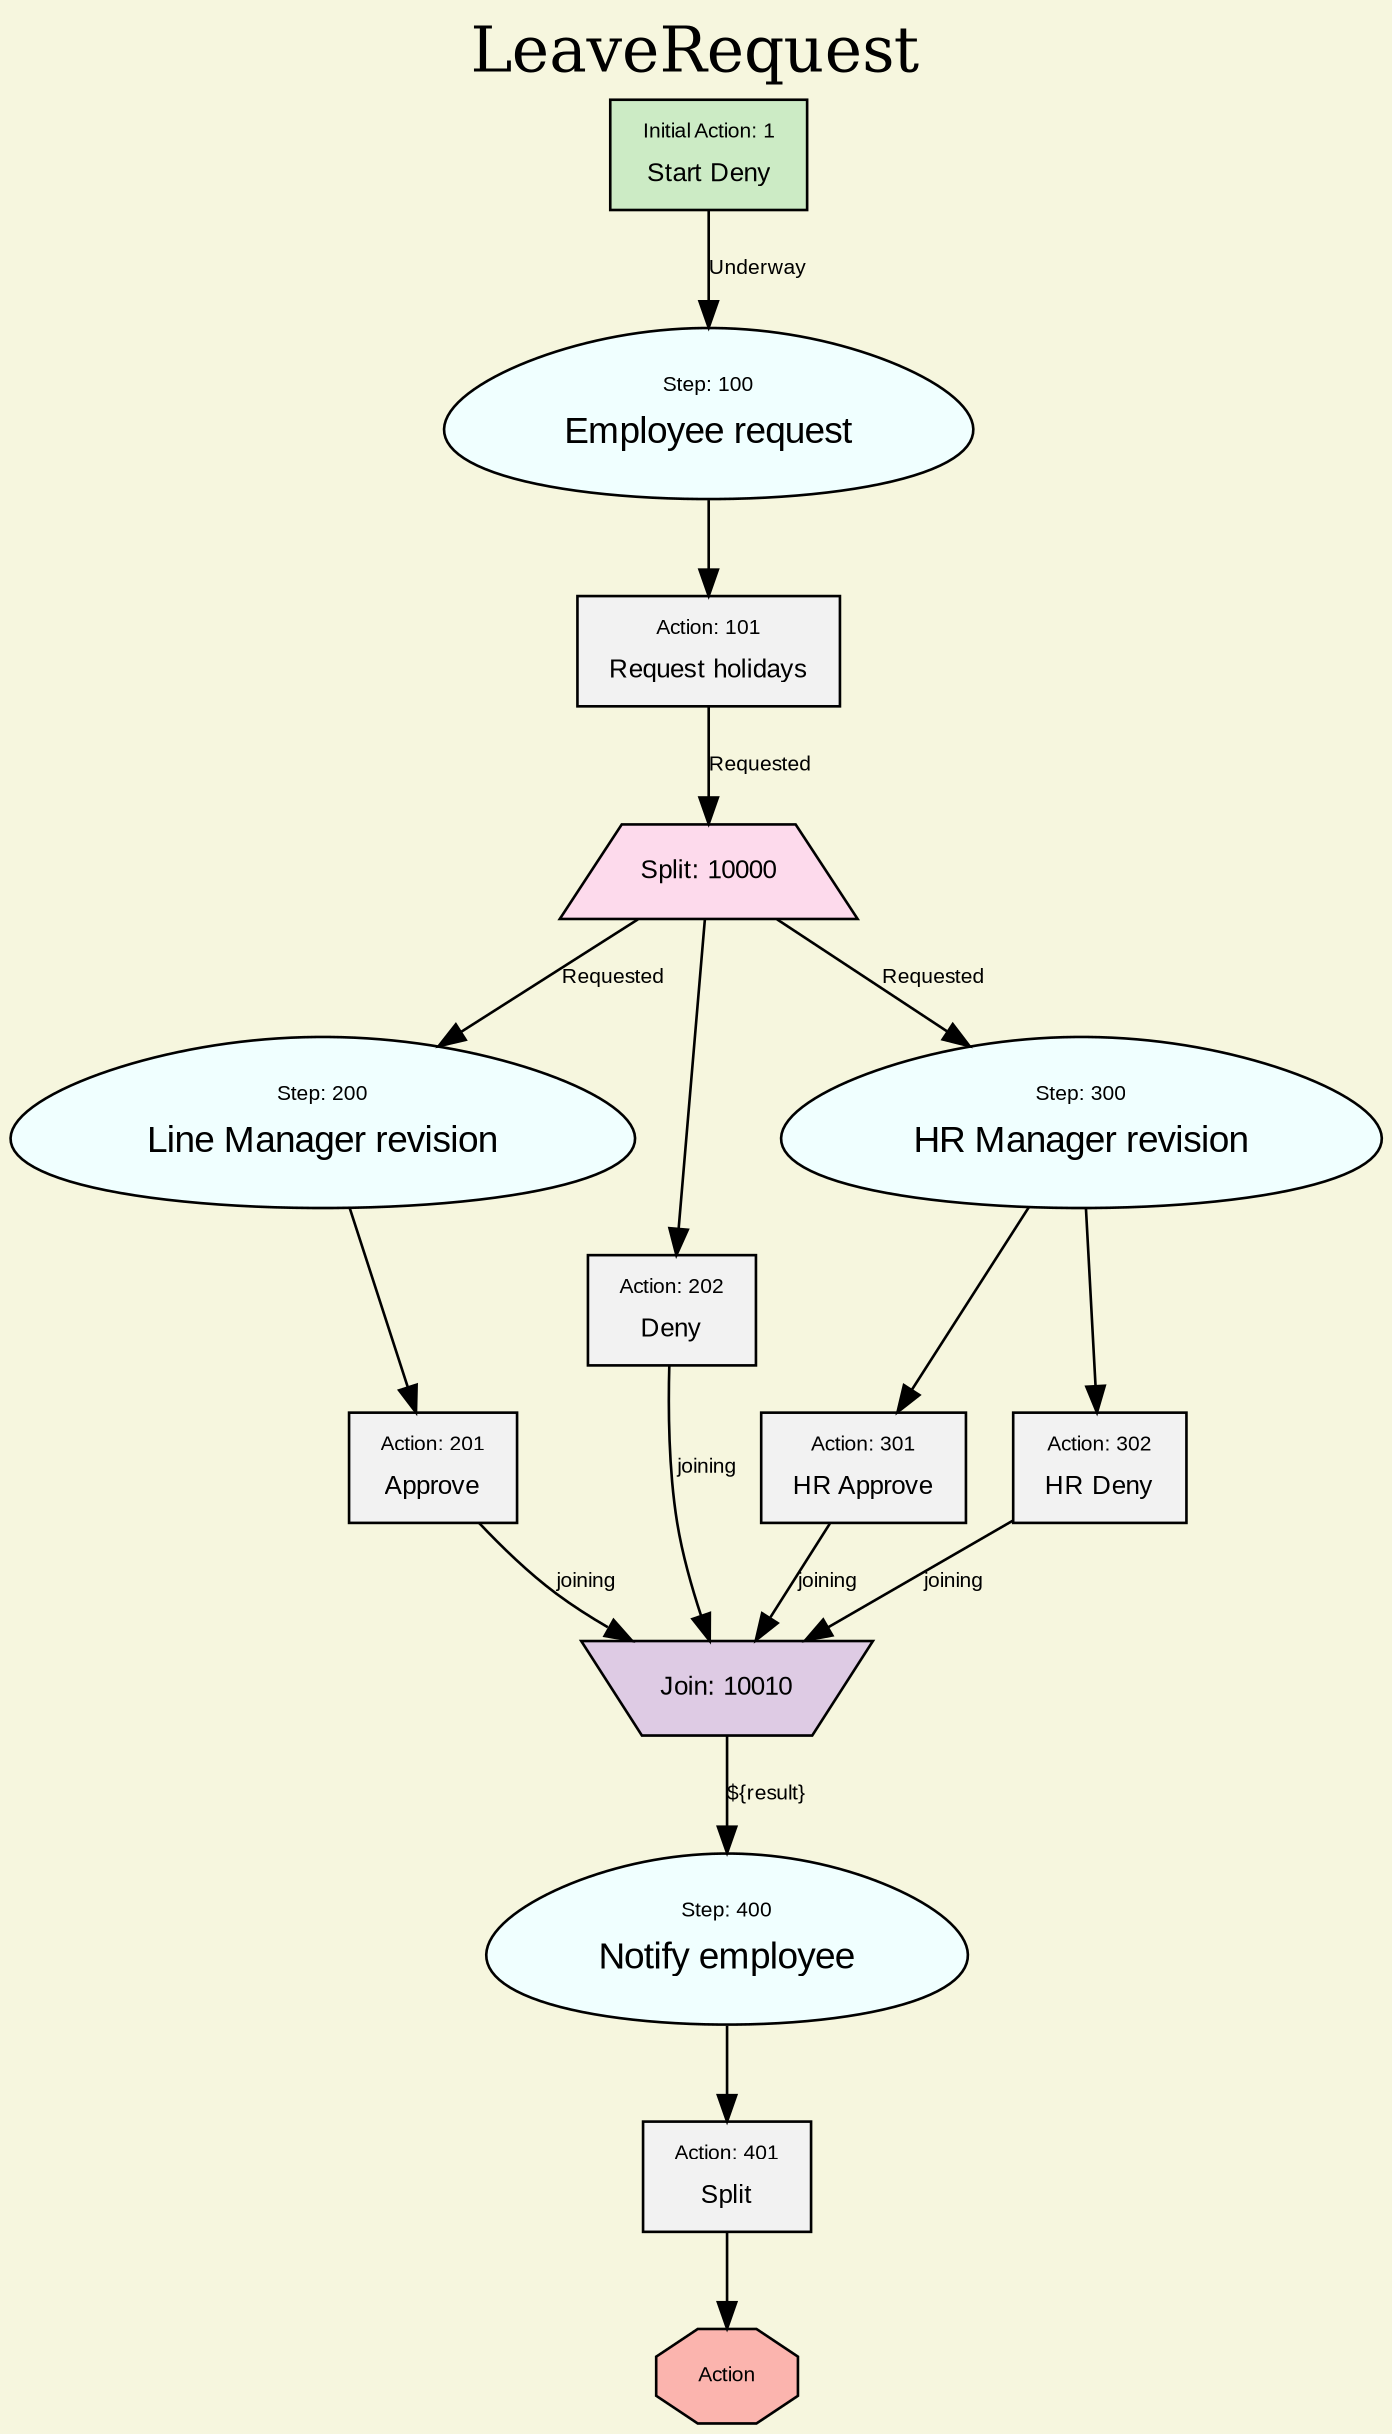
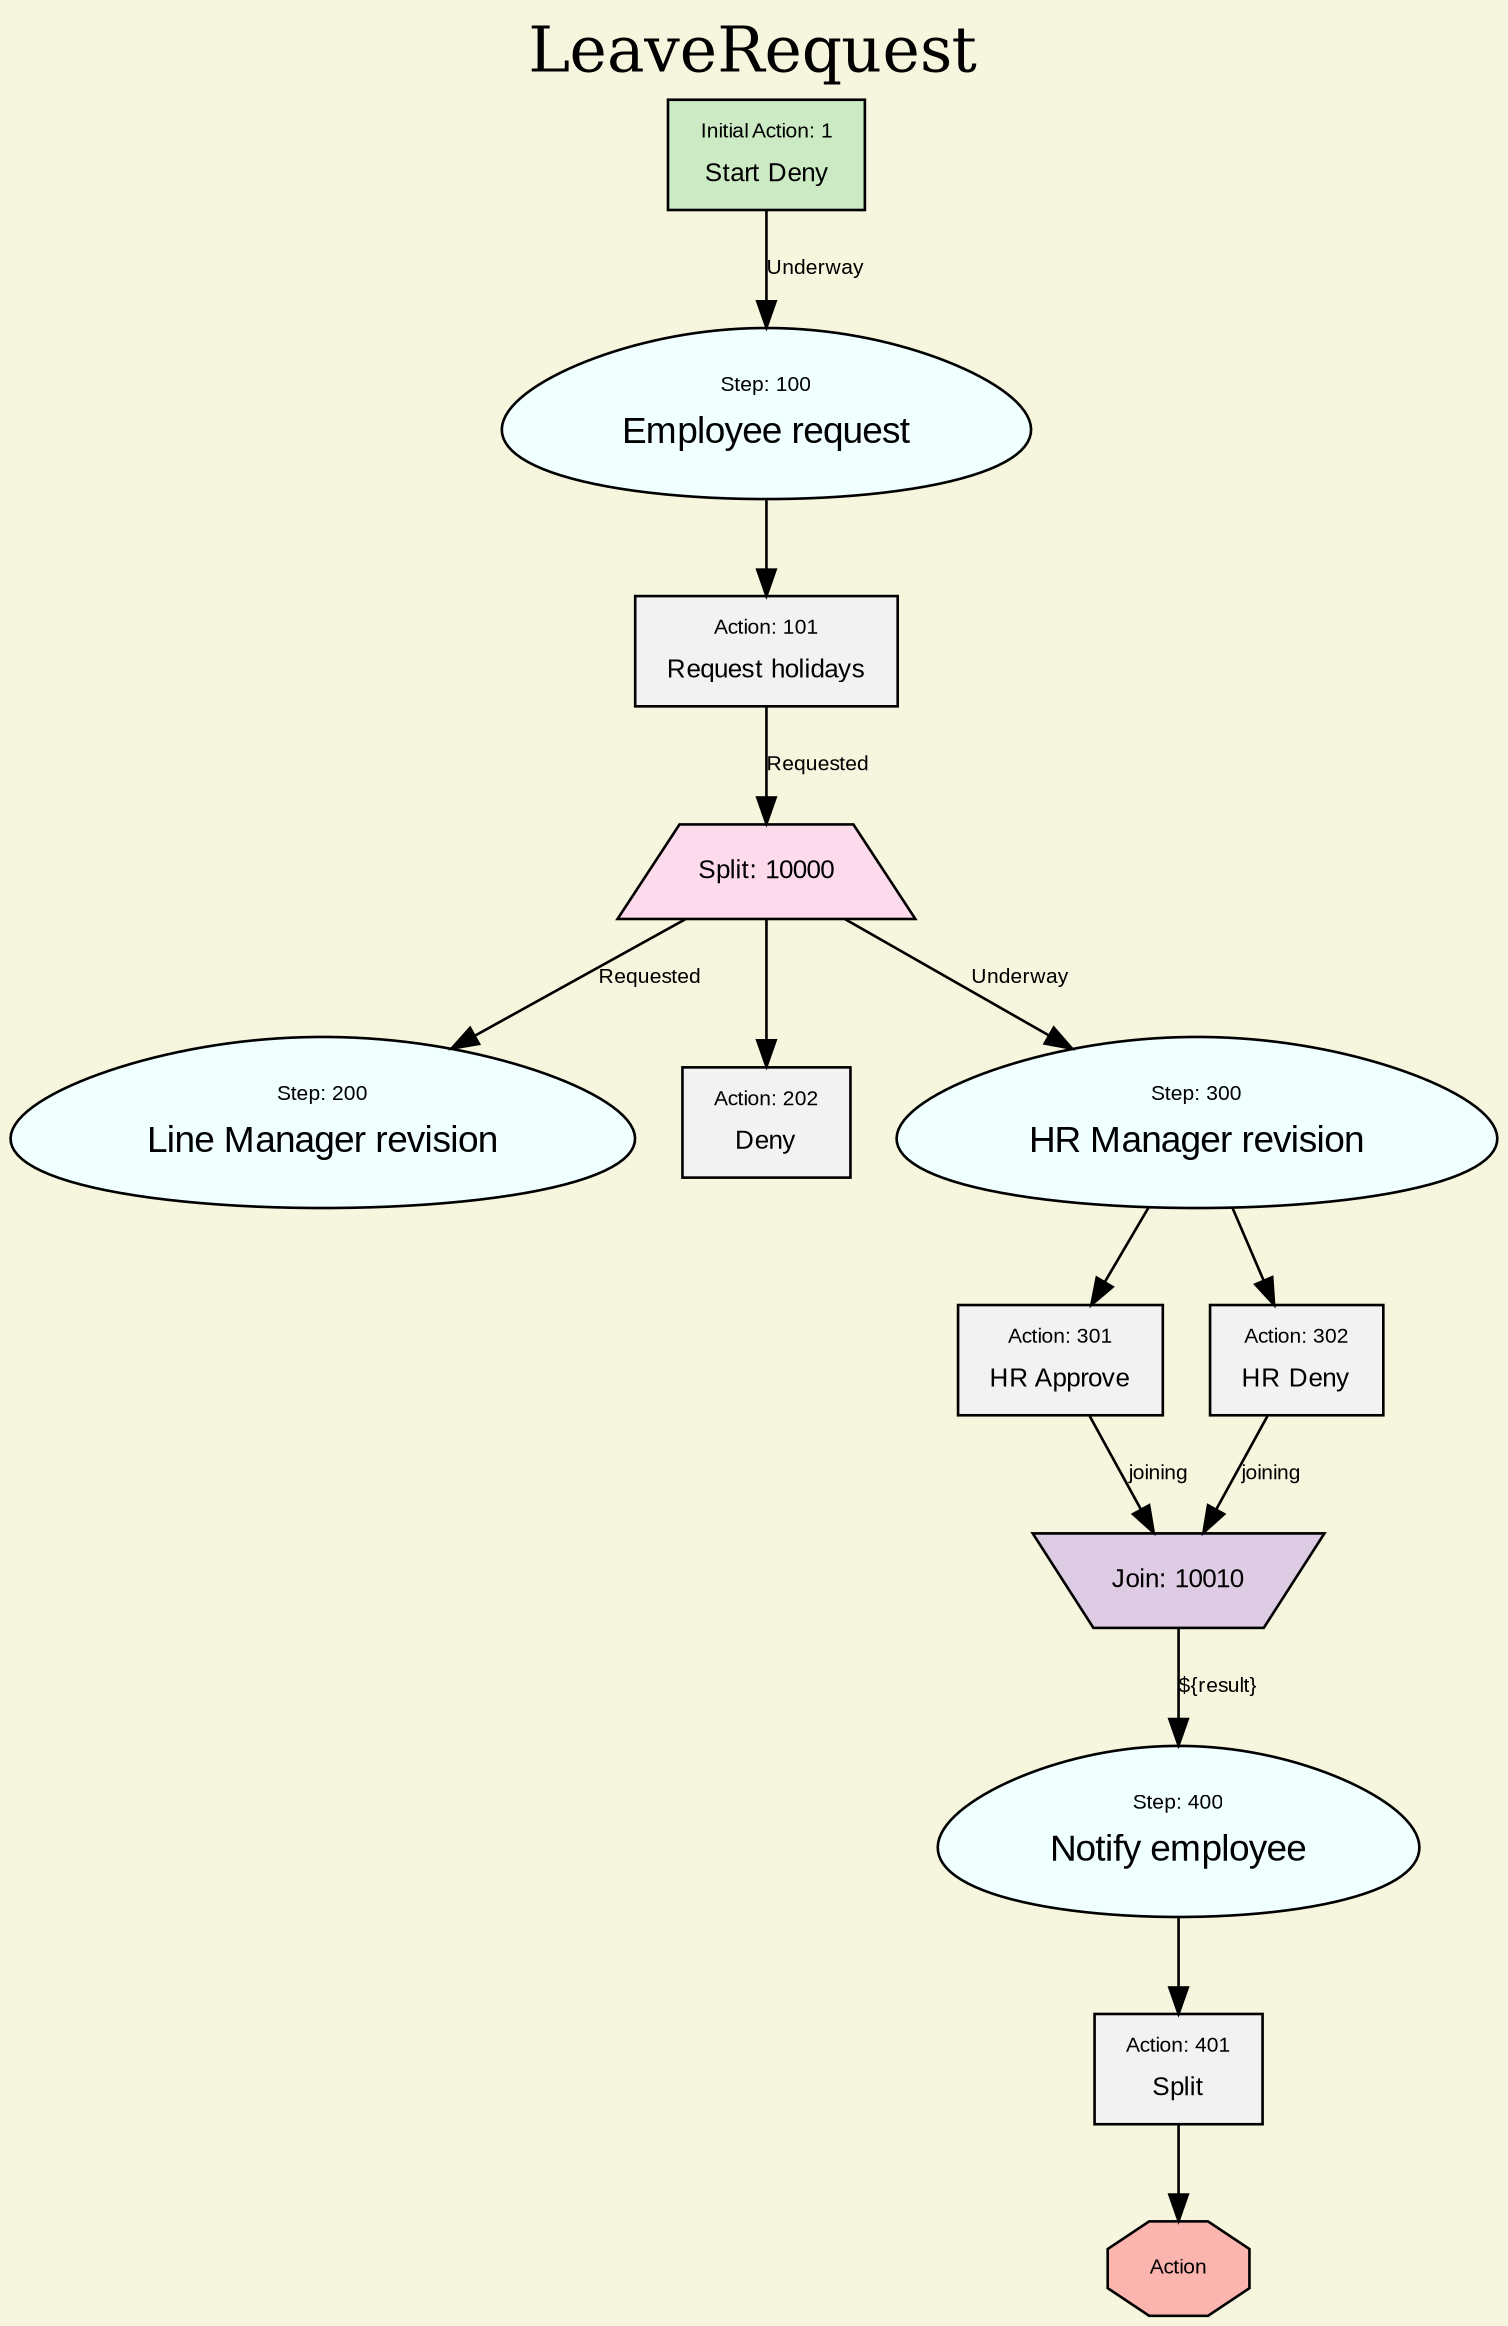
edge "Split: 10000" -> "Step: 300": label "Requested" -> "Underway"
node "Action: 201": removed
edge "Action: 202" -> "Join: 10010": removed, label "joining"
